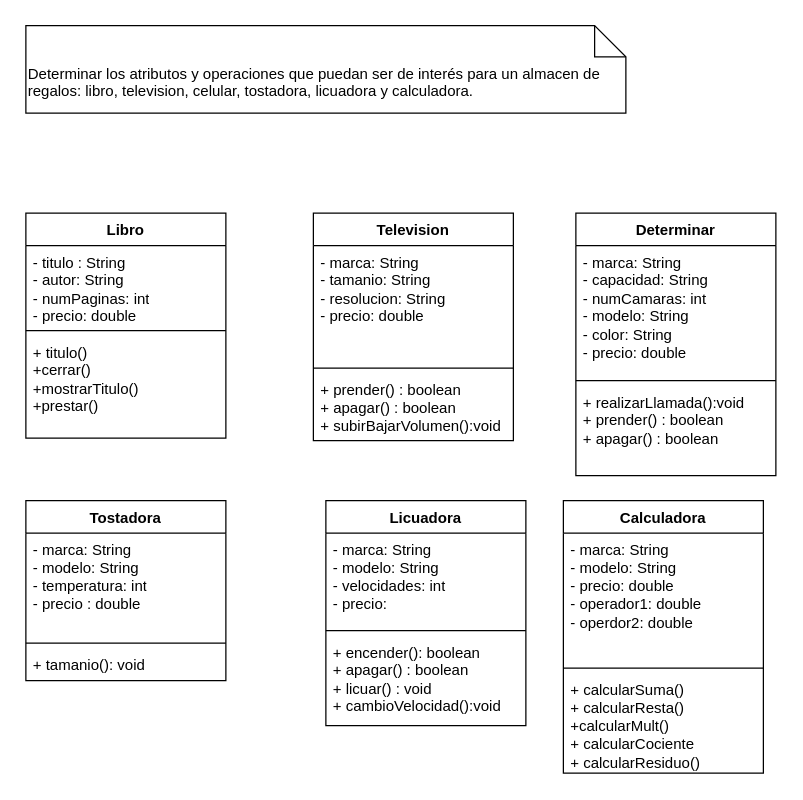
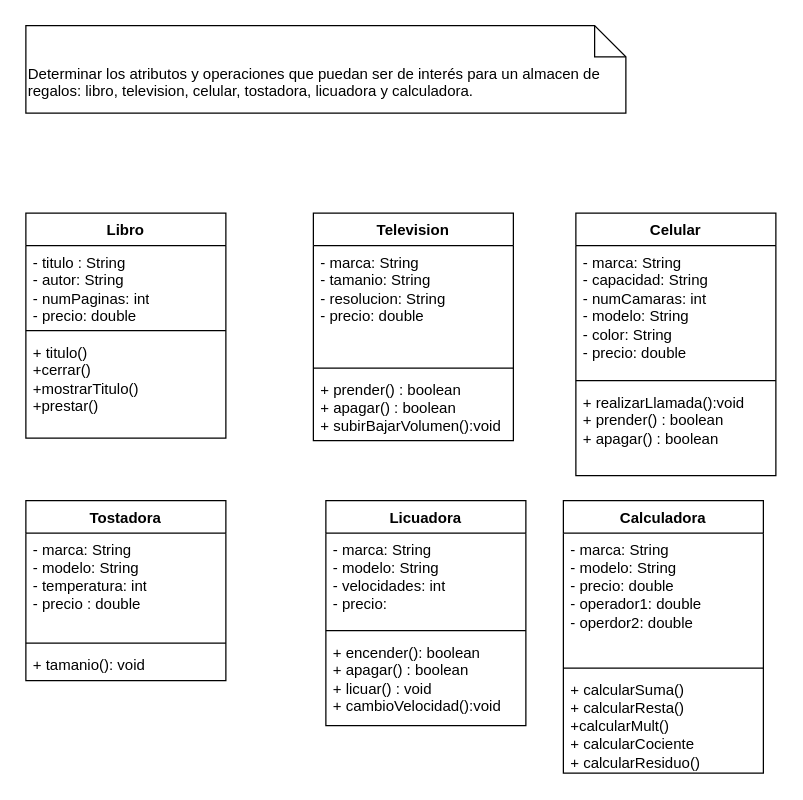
node "Determinar": label "Determinar" -> "Celular"
